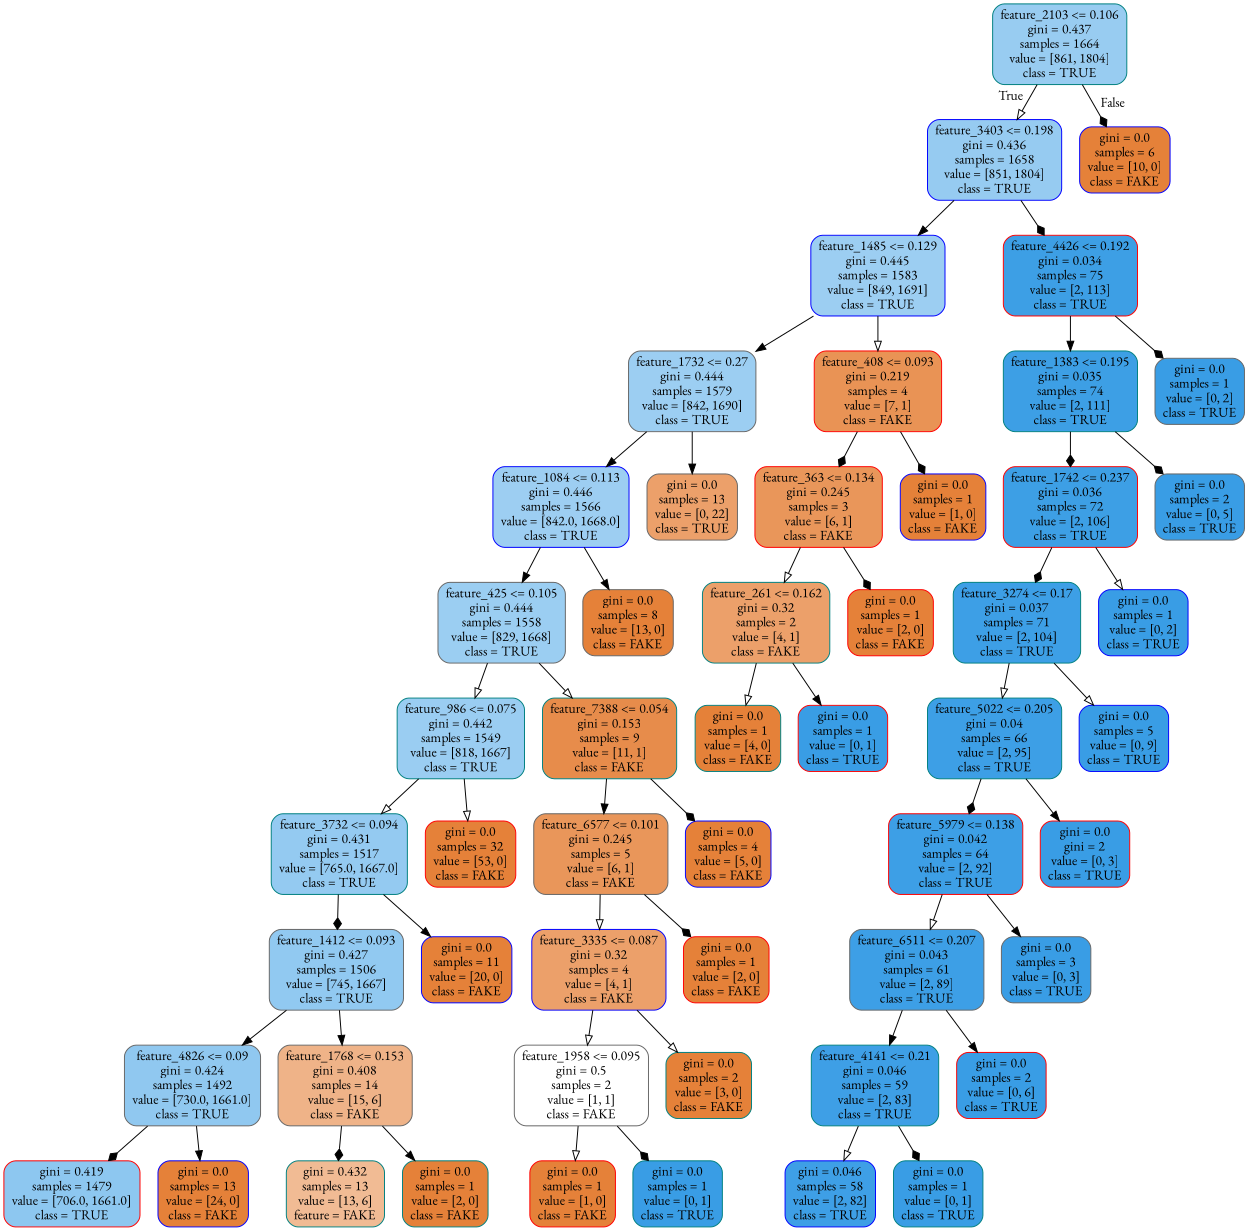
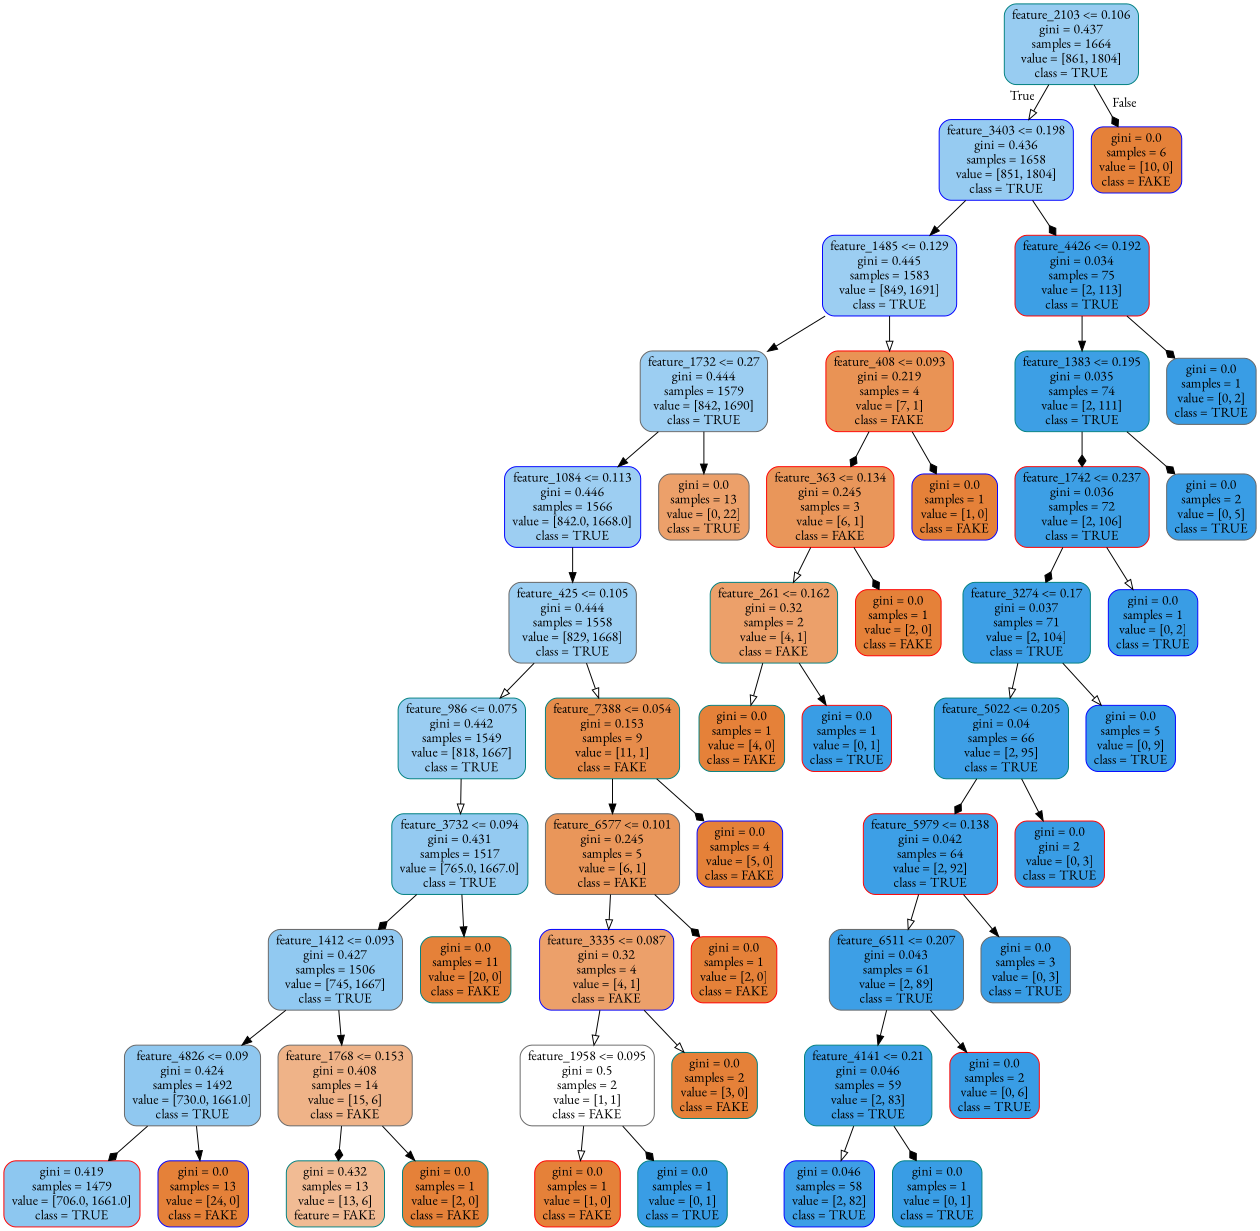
node "gini = 0.0 samples = 8 value = [13, 0] class = FAKE": removed
node "gini = 0.0 samples = 32 value = [53, 0] class = FAKE": removed
node "gini = 0.0 samples = 11 value = [20, 0] class = FAKE": color blue -> teal
